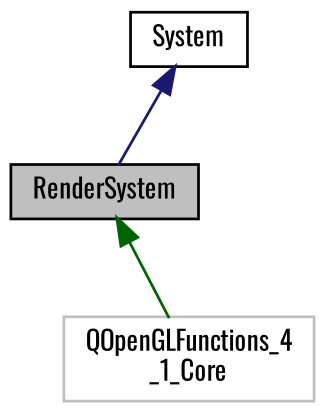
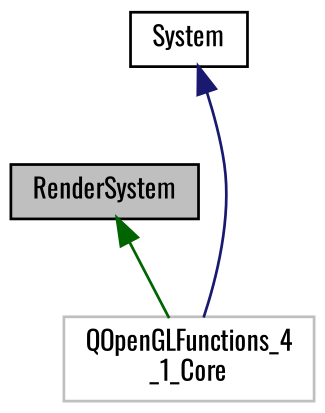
edge "RenderSystem" -> "System": now "QOpenGLFunctions_4 _1_Core" -> "System"
